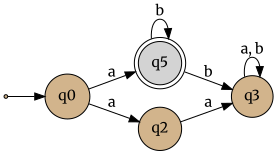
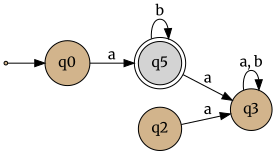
edge "q5" -> "q3": label "b" -> "a"
edge "q0" -> "q2": removed, label "a"
